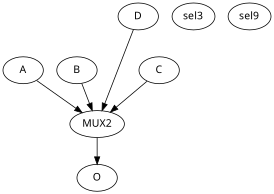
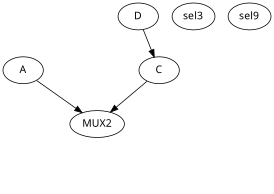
edge "D" -> "MUX2": now "D" -> "C"
node "B": removed
node "O": removed
